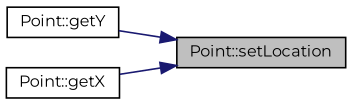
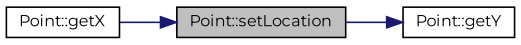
edge "Point::getY" -> "Point::setLocation": reversed
